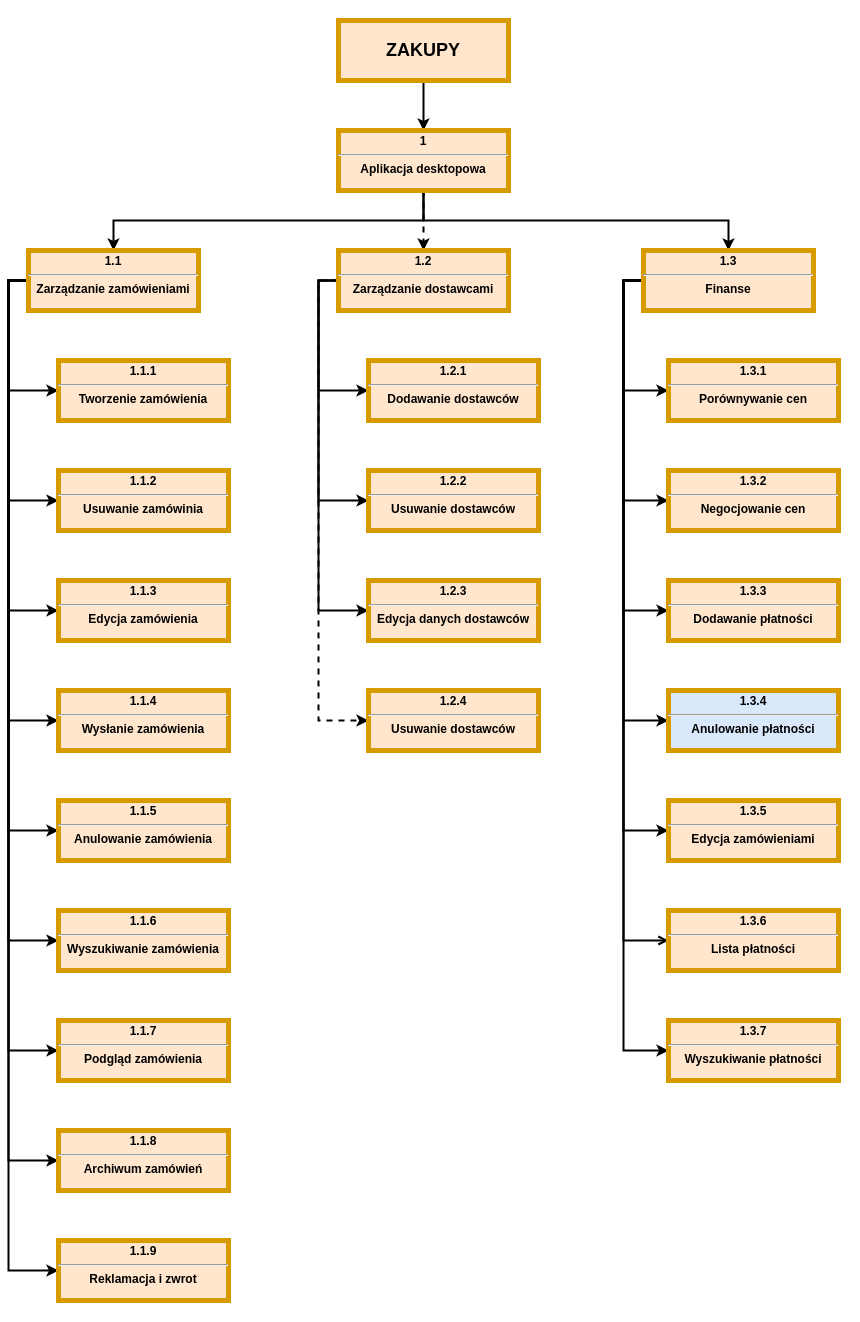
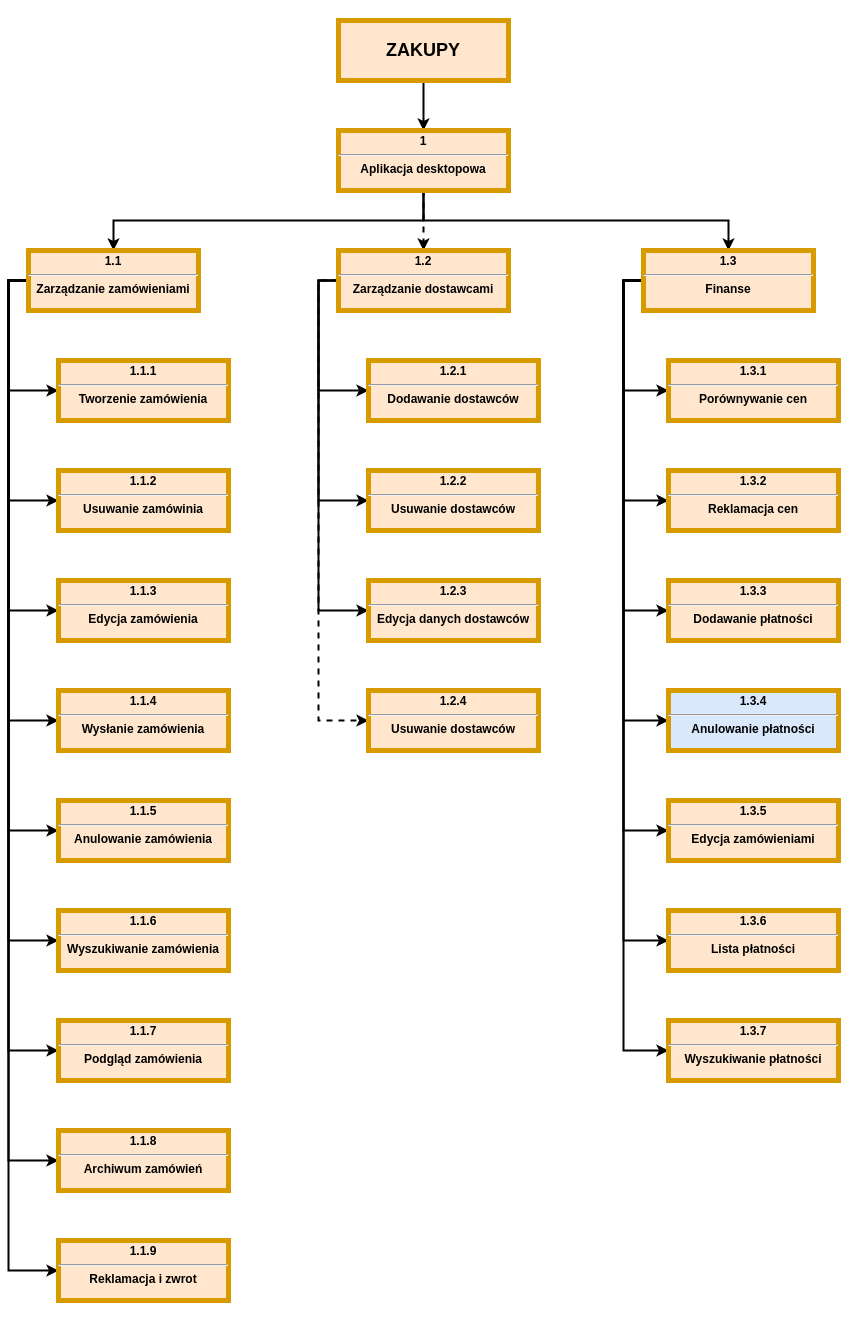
node "1.3.2 Negocjowanie cen": label "1.3.2 Negocjowanie cen" -> "1.3.2 Reklamacja cen"
edge "1.3 Finanse" -> "1.3.6 Lista płatności": arrowhead open -> classic
